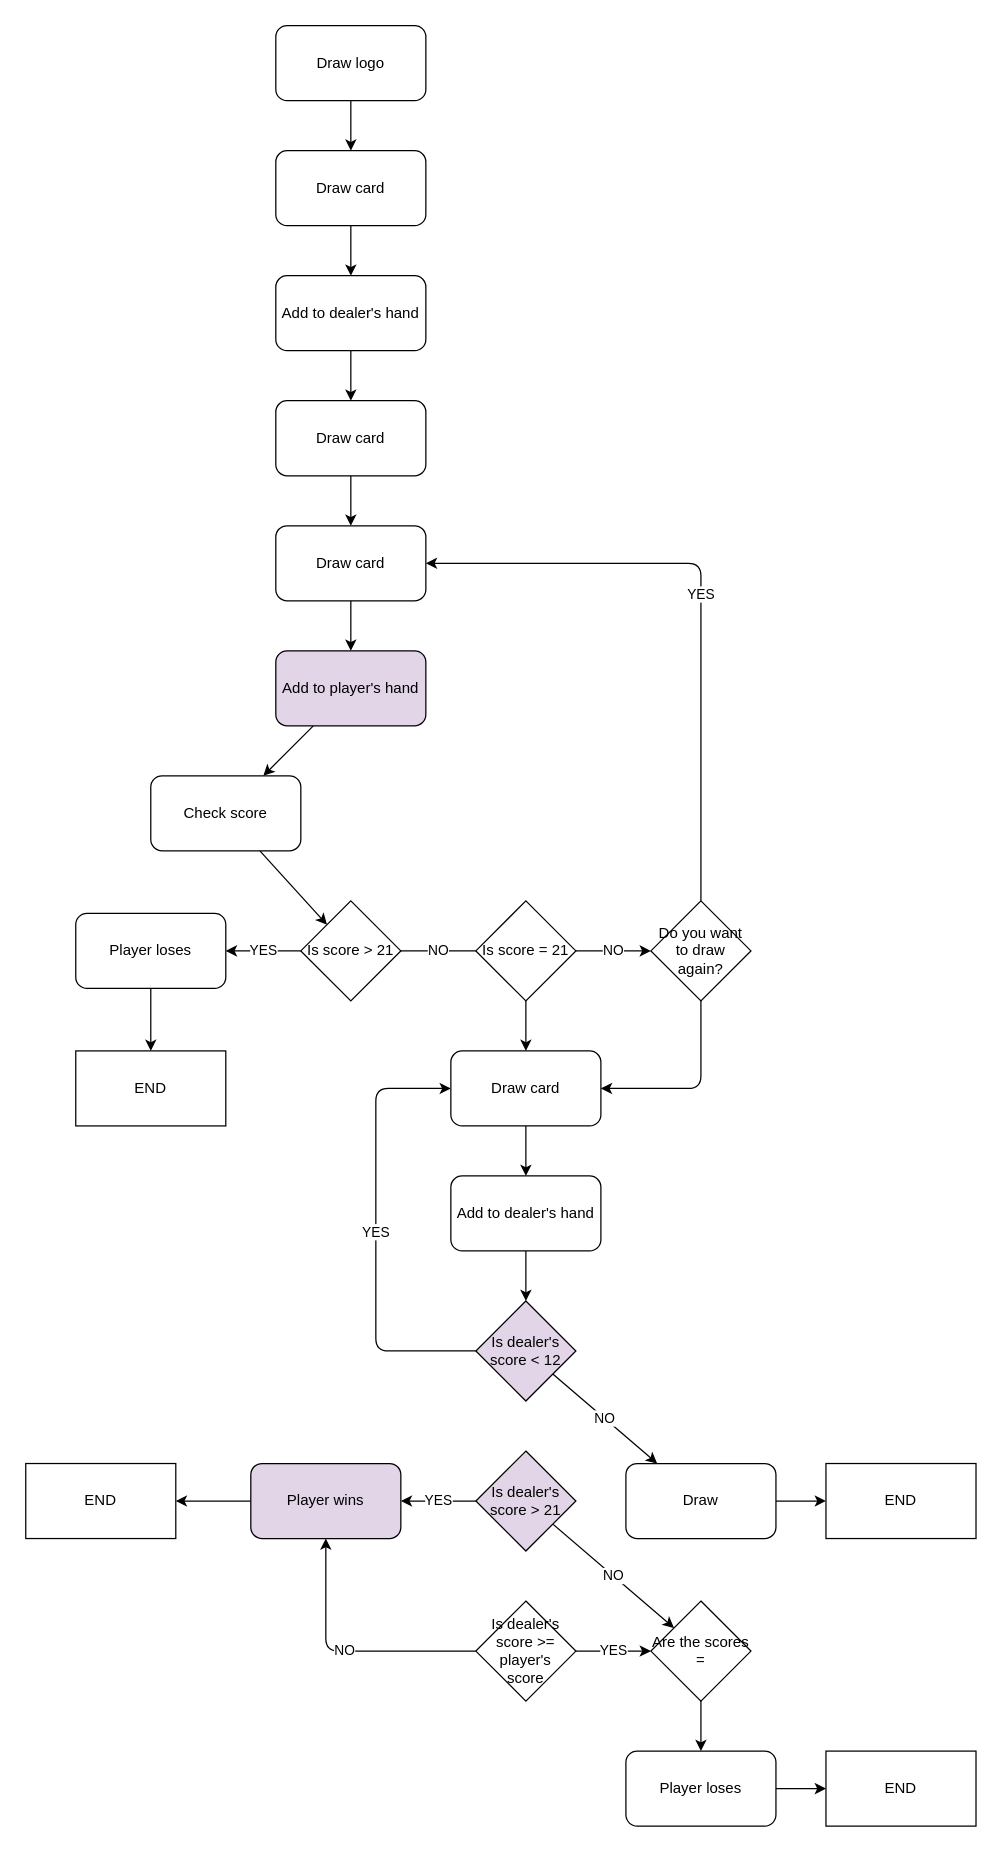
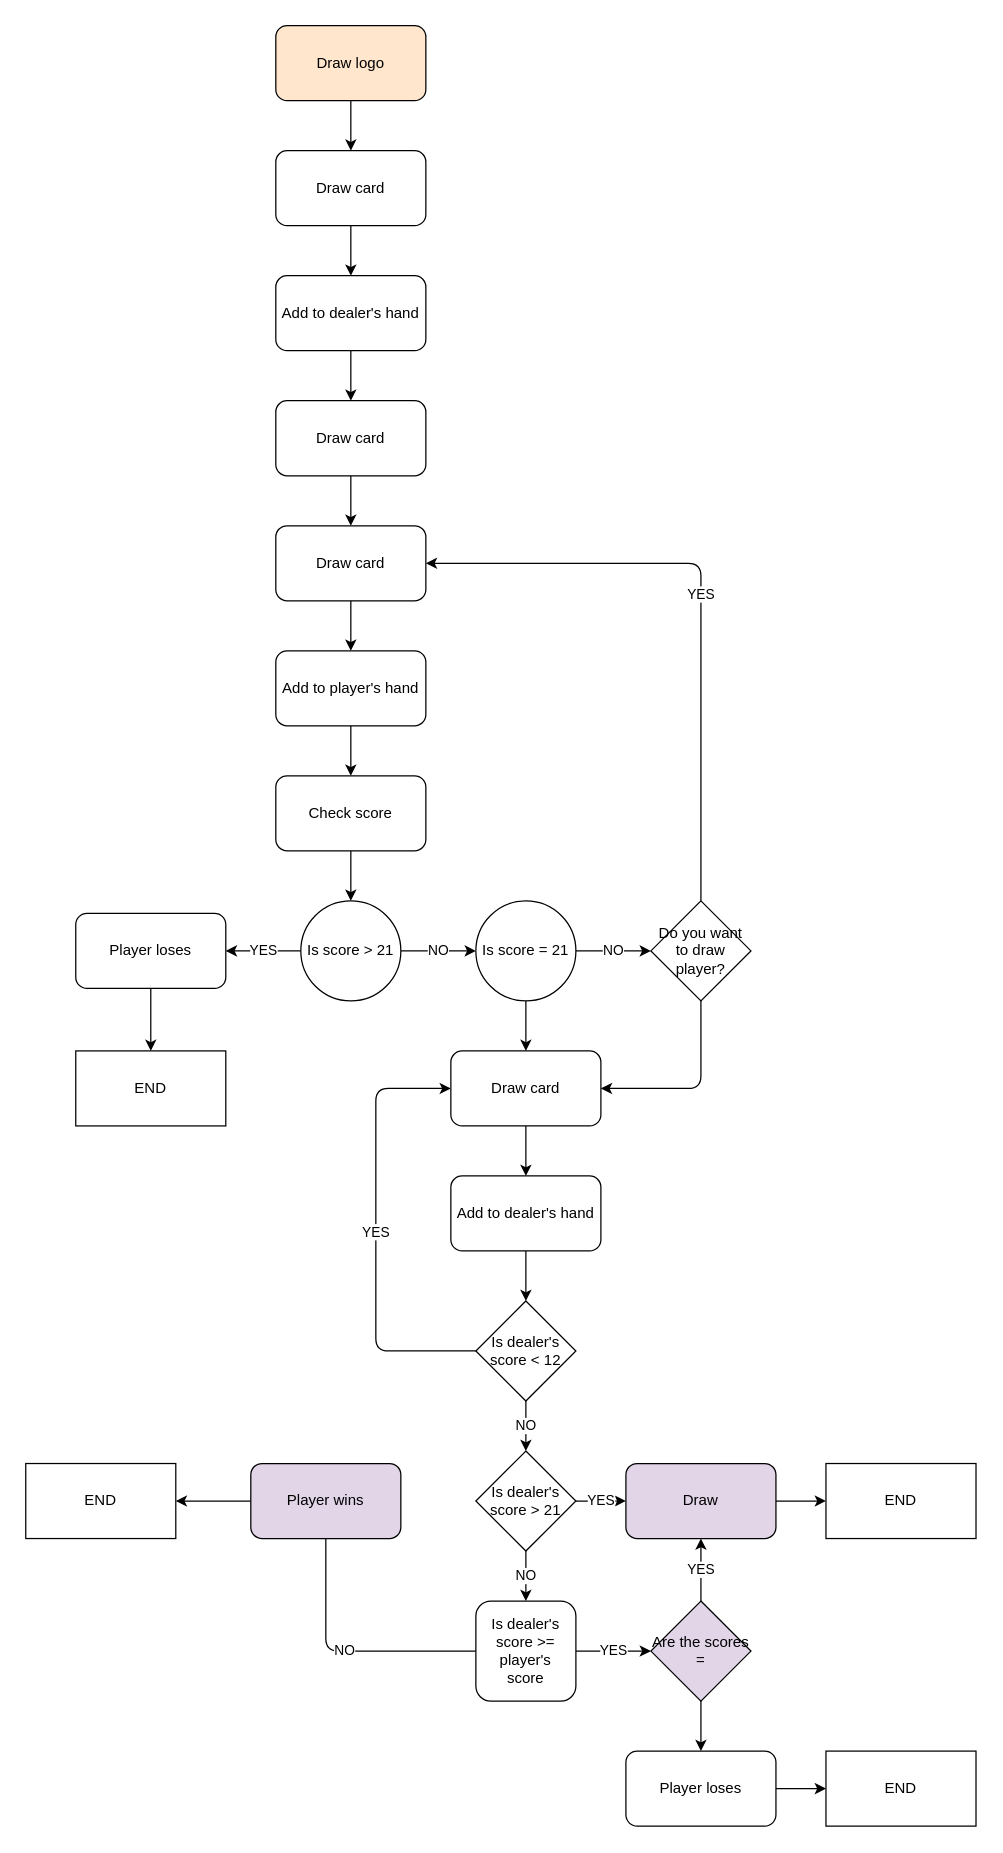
node "Draw logo": fillcolor #ffffff -> #ffe6cc
node "Add to player's hand": fillcolor #e1d5e7 -> #ffffff
node "Check score": moved (226, 813) -> (351, 813)
node "Is score > 21": shape diamond -> ellipse
edge "Is score > 21" -- "Is score = 21": arrowhead none -> classic
node "Is score = 21": shape diamond -> ellipse
node "Do you want to draw again?": label "Do you want to draw again?" -> "Do you want to draw player?"
node "Is dealer's score < 12": fillcolor #e1d5e7 -> #ffffff
edge "Is dealer's score < 12" -> "Draw": now "Is dealer's score < 12" -> "Is dealer's score > 21"
edge "Is dealer's score > 21" -> "Player wins": now "Is dealer's score > 21" -> "Draw"
node "Is dealer's score > 21": fillcolor #e1d5e7 -> #ffffff
node "Draw": fillcolor #ffffff -> #e1d5e7
edge "Is dealer's score >= player's score" -> "Player wins": arrowhead classic -> none
edge "Is dealer's score > 21" -> "Are the scores =": now "Is dealer's score > 21" -> "Is dealer's score >= player's score"
edge "Are the scores =" -> "Draw": added, label "YES"
node "Is dealer's score >= player's score": shape diamond -> rounded rectangle
node "Are the scores =": fillcolor #ffffff -> #e1d5e7
